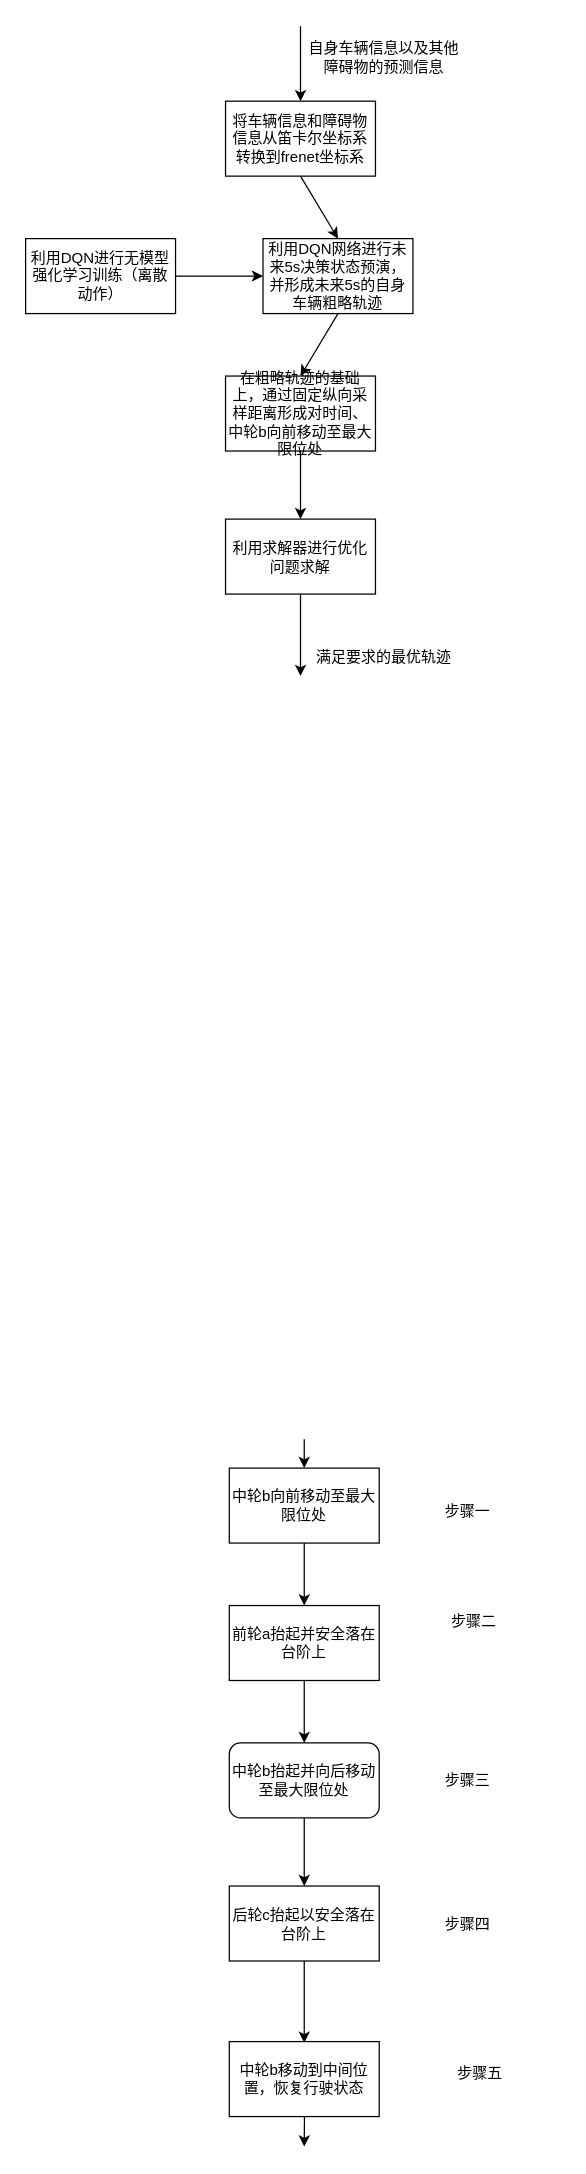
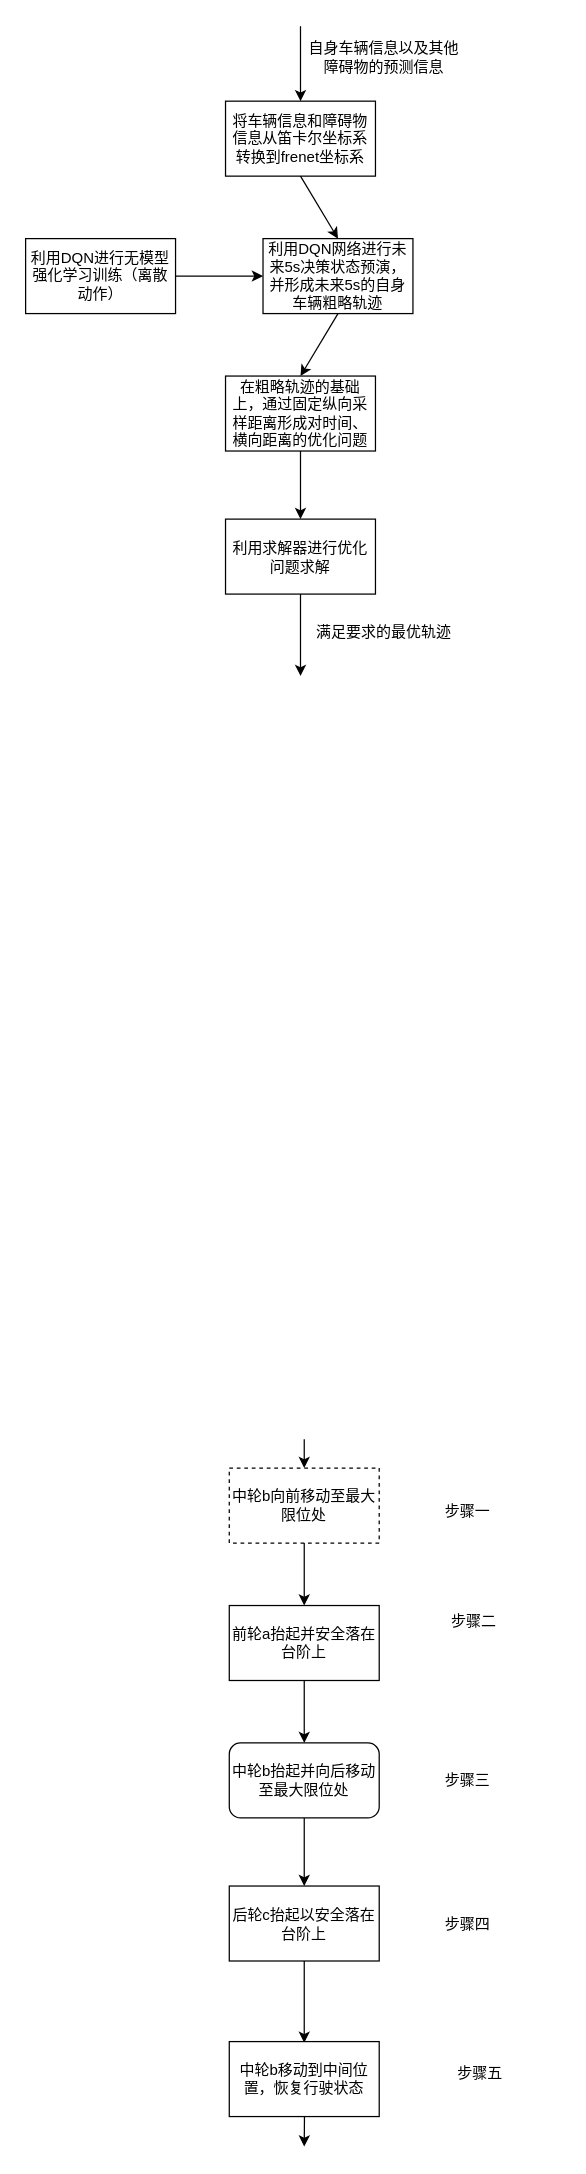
node "在粗略轨迹的基础上，通过固定纵向采样距离形成对时间、中轮b向前移动至最大限位处": label "在粗略轨迹的基础上，通过固定纵向采样距离形成对时间、中轮b向前移动至最大限位处" -> "在粗略轨迹的基础上，通过固定纵向采样距离形成对时间、横向距离的优化问题"
node "满足要求的最优轨迹": moved (384, 657) -> (384, 632)
node "中轮b向前移动至最大限位处": style solid -> dashed
